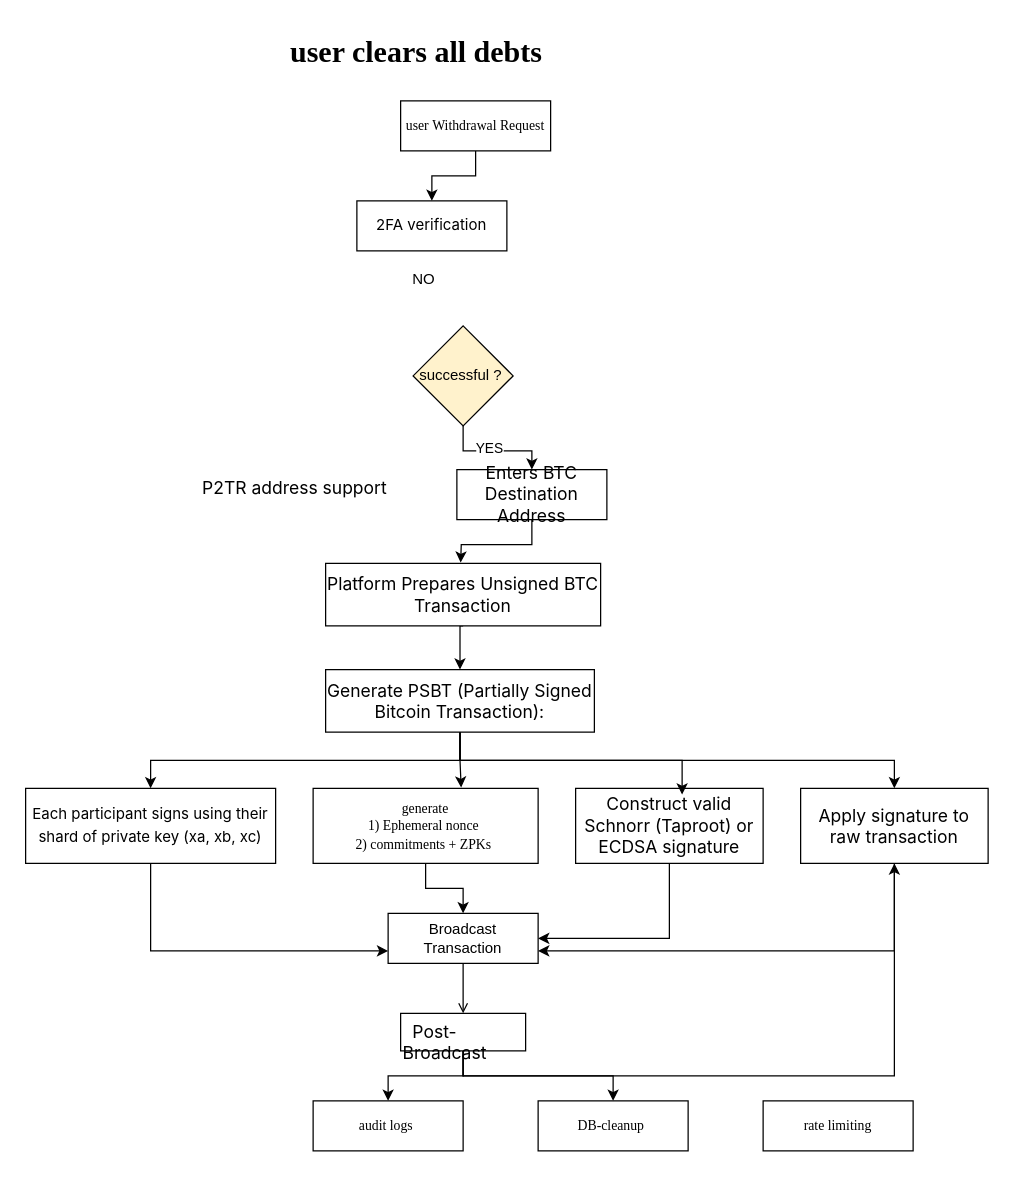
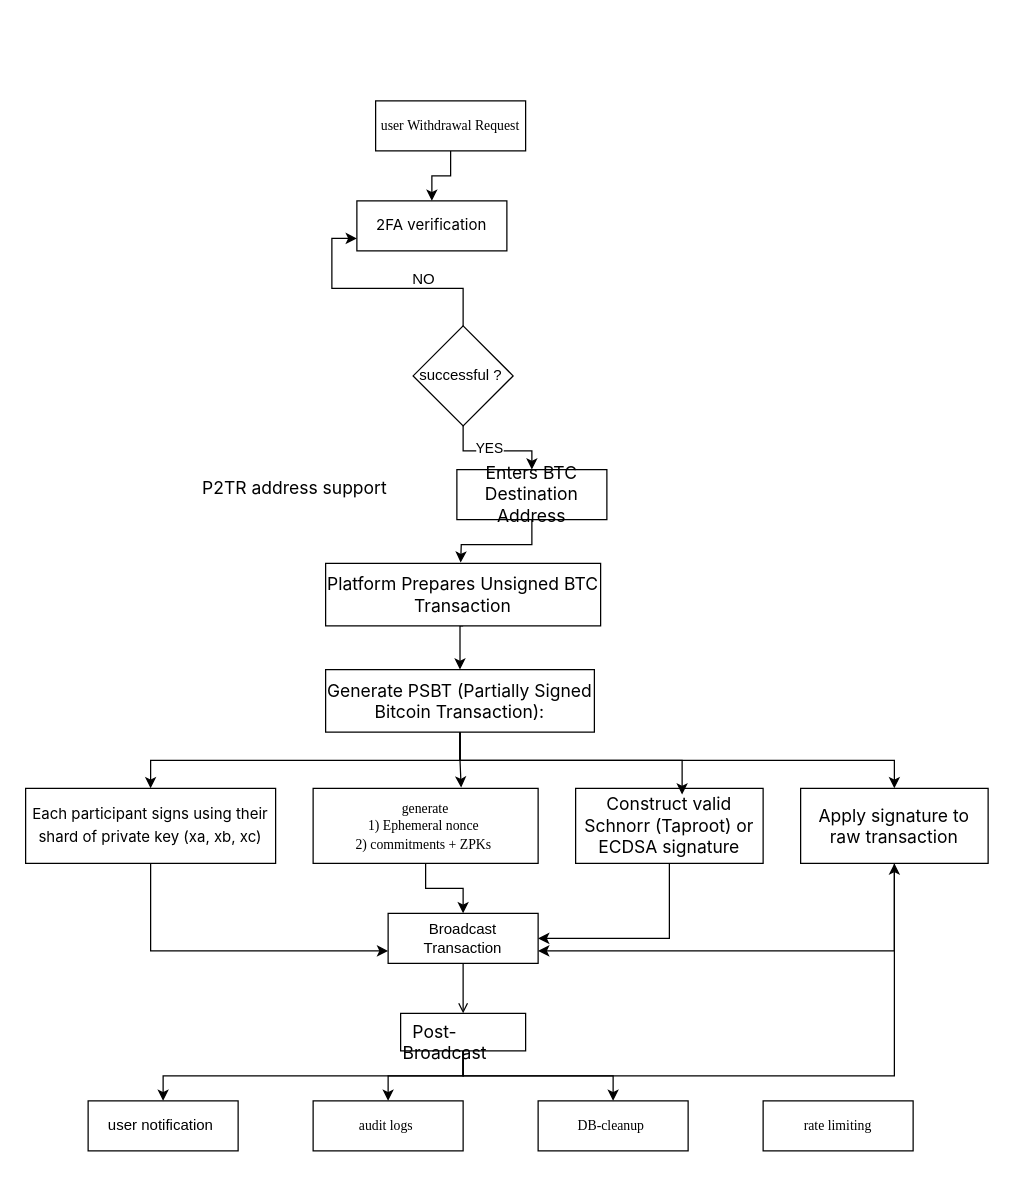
node "user clears all debts": removed
node "user Withdrawal Request": moved (476, 126) -> (451, 126)
edge "successful ?" -> "2FA verification": added
node "successful ?": fillcolor #fff2cc -> #ffffff
edge "Post-Broadcast" -> "user notification": added
node "user notification": added
